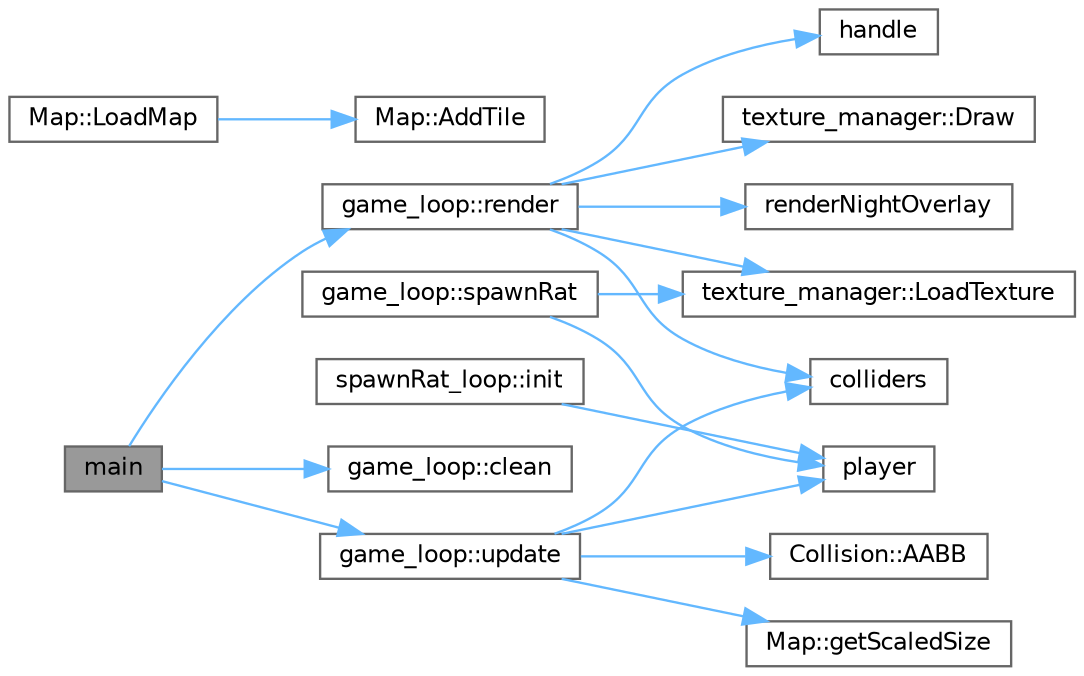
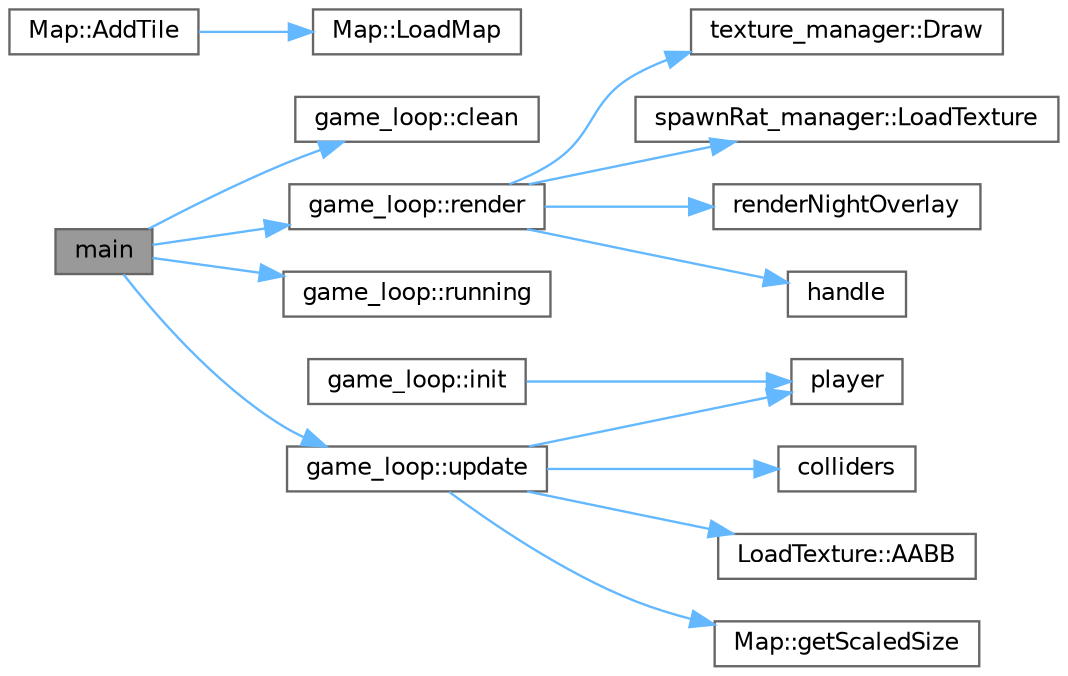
edge "Map::LoadMap" -> "Map::AddTile": reversed
node "game_loop::running": added
node "game_loop::spawnRat": removed
node "texture_manager::LoadTexture": label "texture_manager::LoadTexture" -> "spawnRat_manager::LoadTexture"
edge "game_loop::render" -> "colliders": removed
node "spawnRat_loop::init": label "spawnRat_loop::init" -> "game_loop::init"
node "Collision::AABB": label "Collision::AABB" -> "LoadTexture::AABB"
